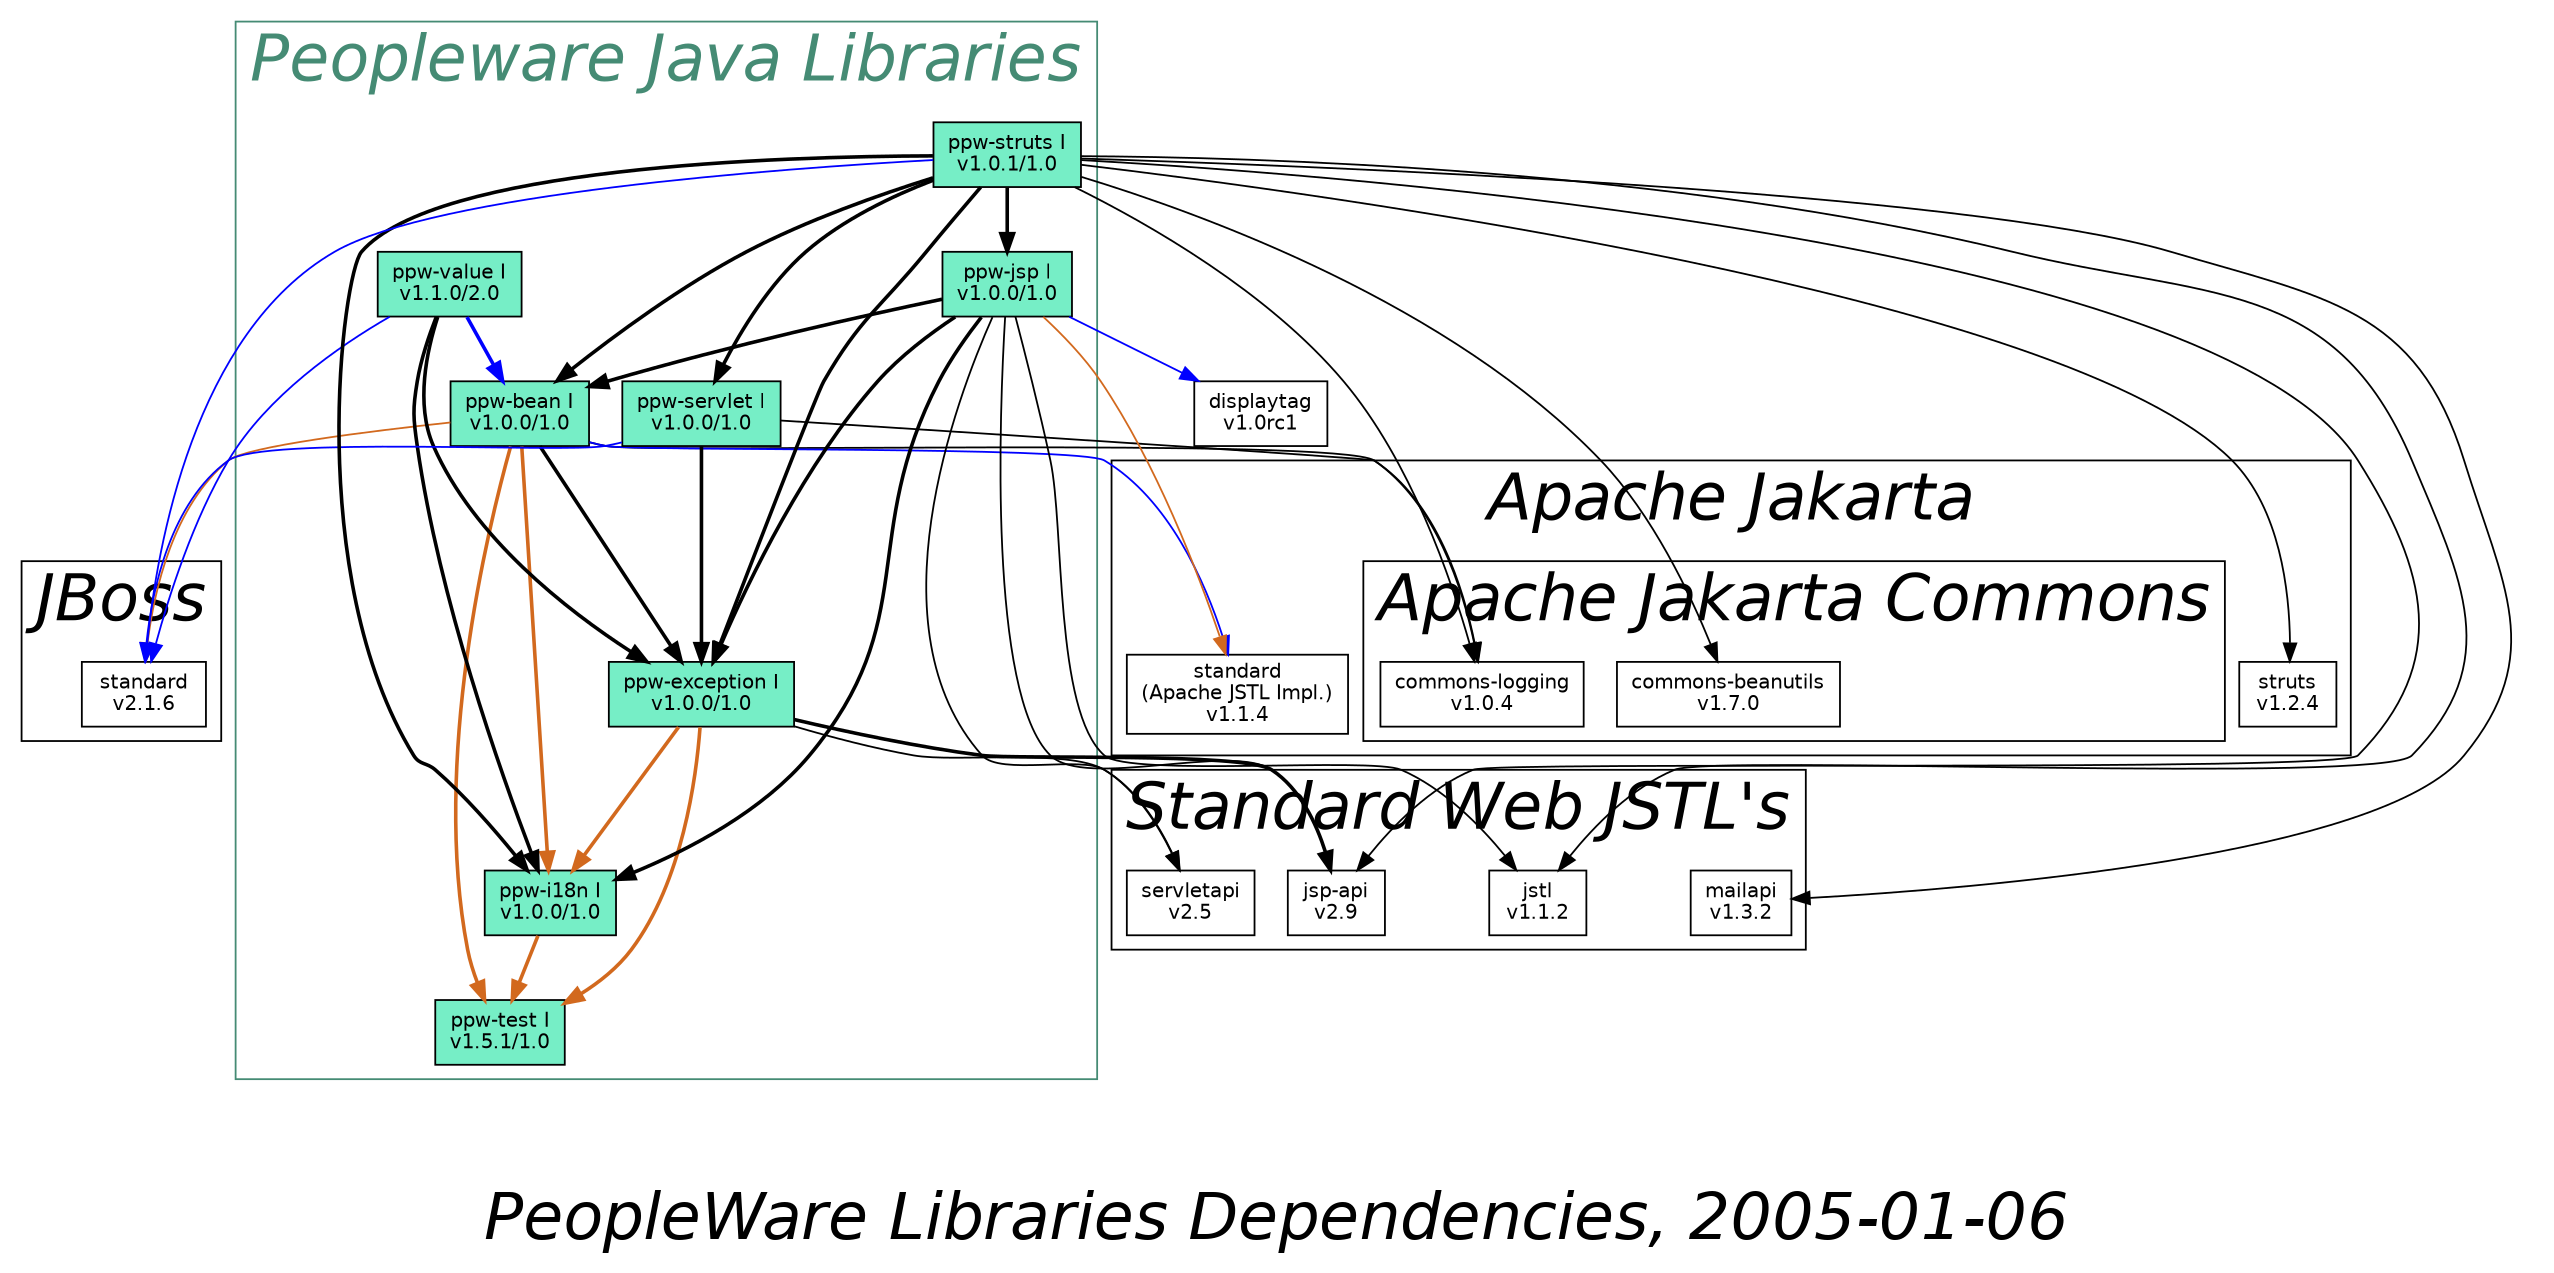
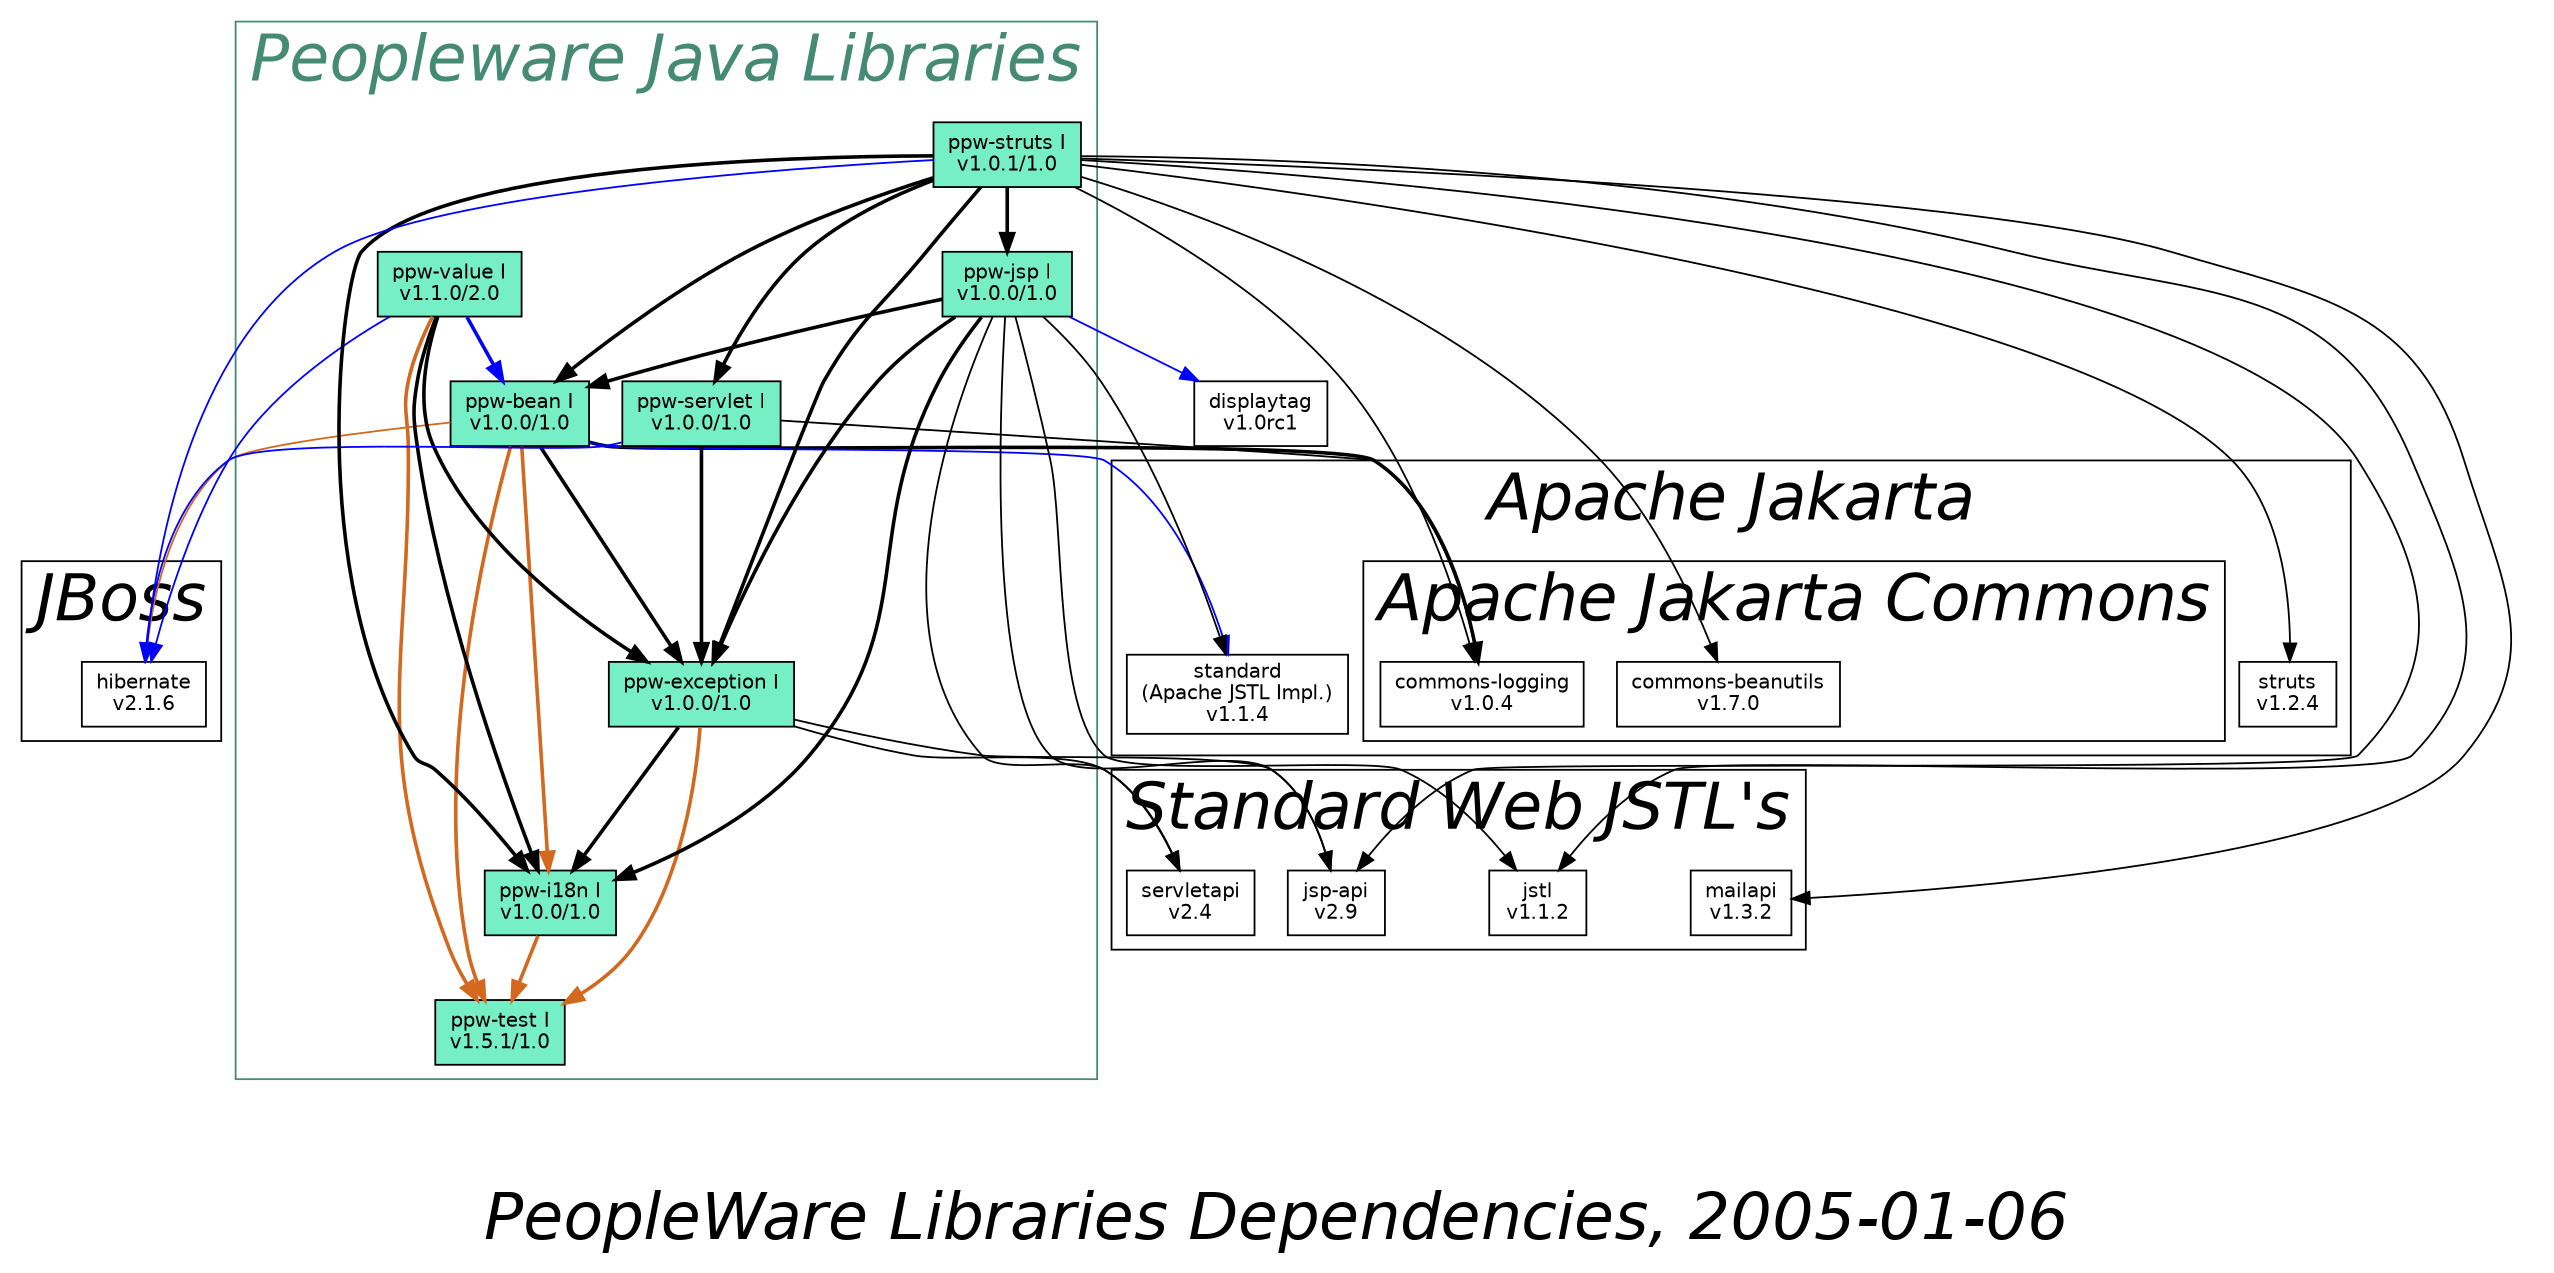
edge "ppw-bean I v1.0.0/1.0" -> "commons-logging v1.0.4": style solid -> bold
edge "ppw-jsp I v1.0.0/1.0" -> "standard (Apache JSTL Impl.) v1.1.4": color chocolate -> black
edge "ppw-value I v1.1.0/2.0" -> "ppw-test I v1.5.1/1.0": added
node "standard v2.1.6": label "standard v2.1.6" -> "hibernate v2.1.6"
edge "ppw-exception I v1.0.0/1.0" -> "jsp-api v2.9": style bold -> solid
edge "ppw-exception I v1.0.0/1.0" -> "ppw-i18n I v1.0.0/1.0": color chocolate -> black
node "servletapi v2.5": label "servletapi v2.5" -> "servletapi v2.4"
